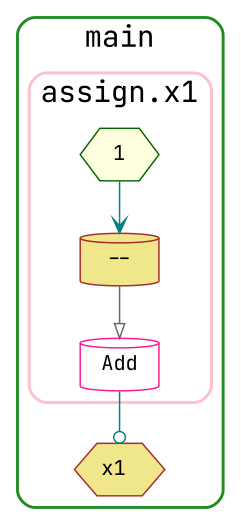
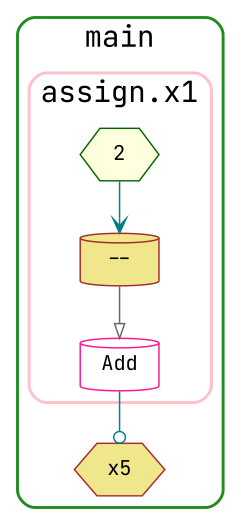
node "1": label "1" -> "2"
node "x1": label "x1" -> "x5"
